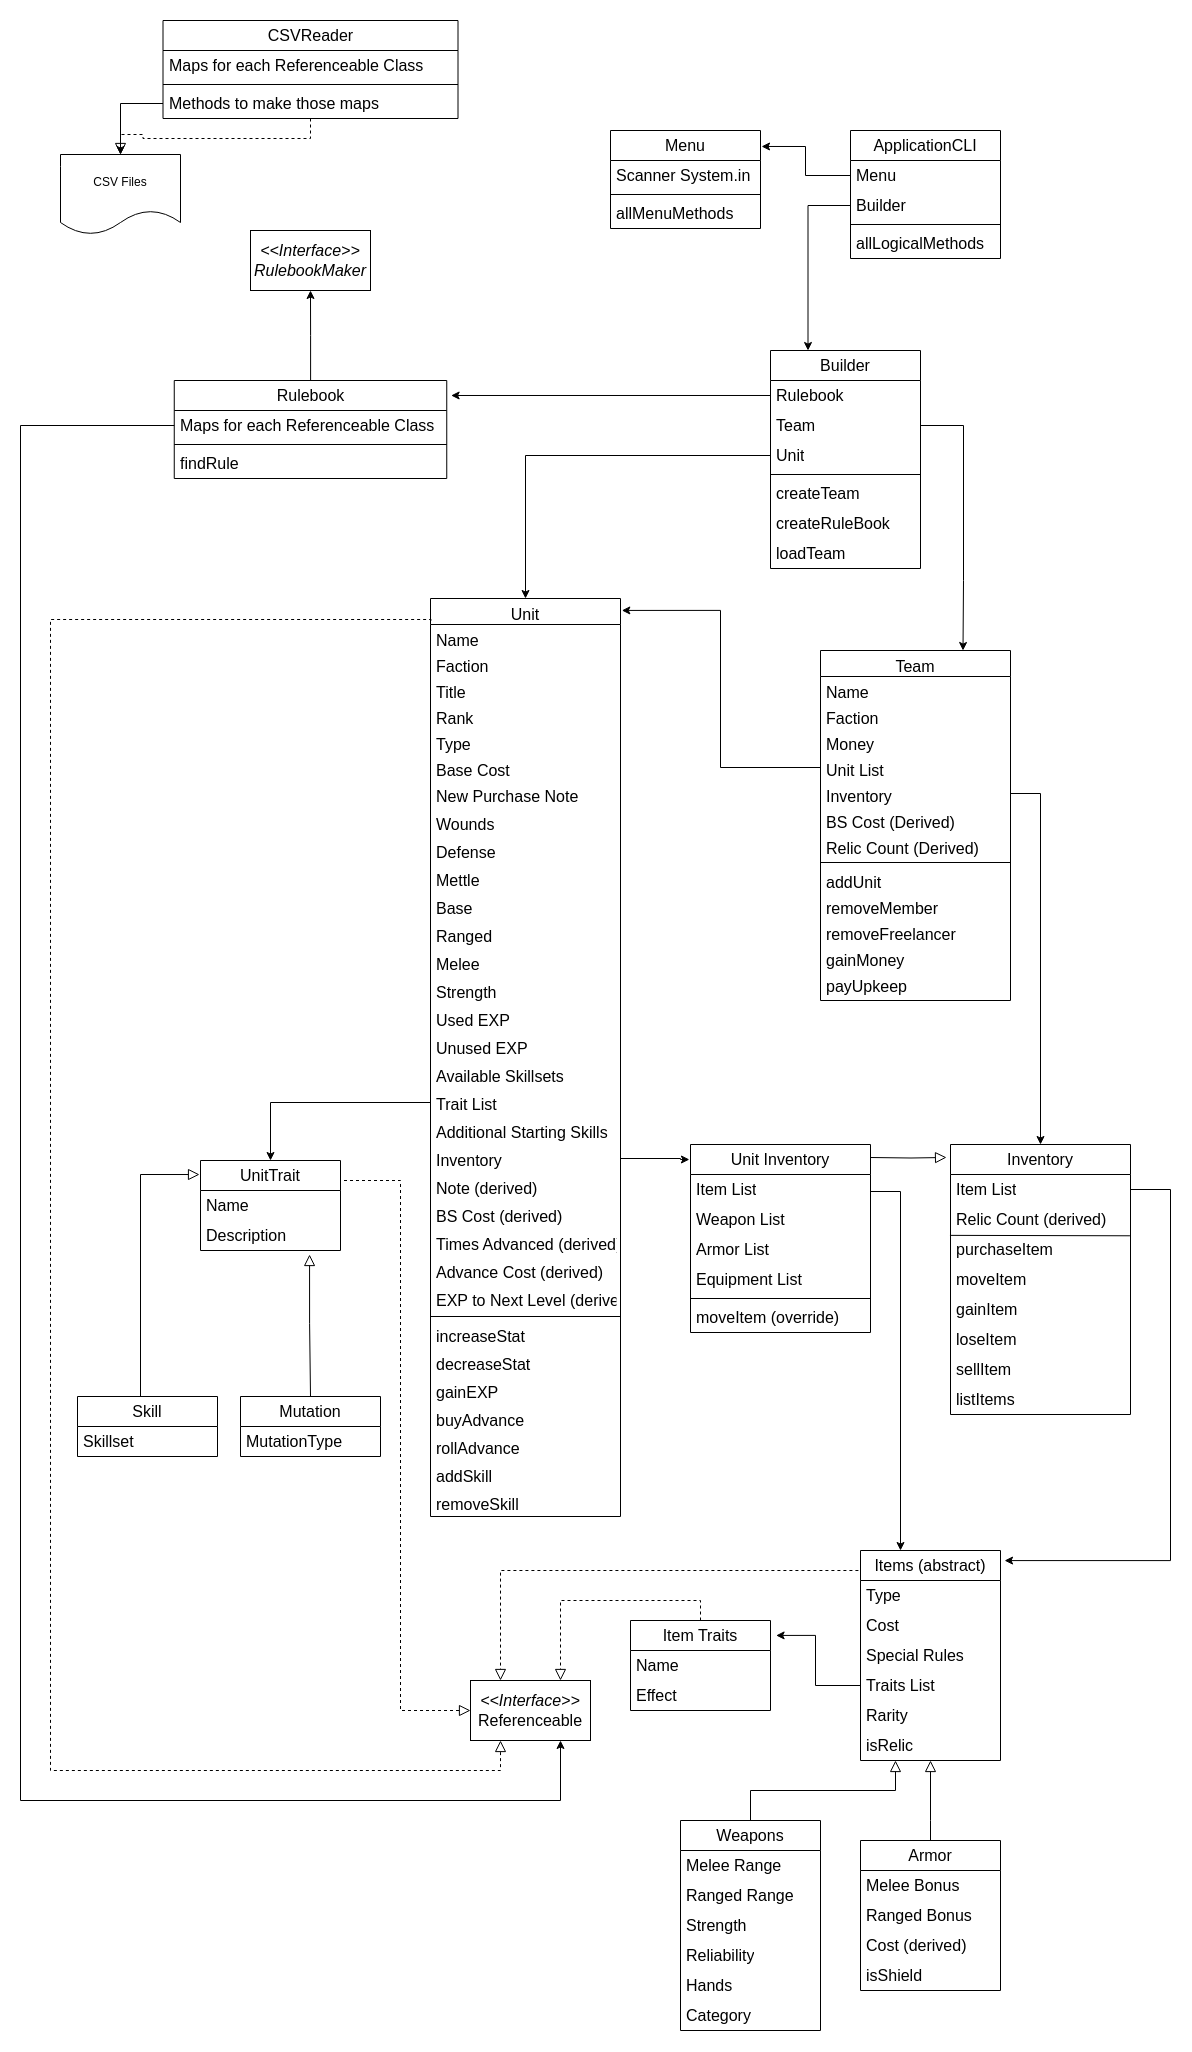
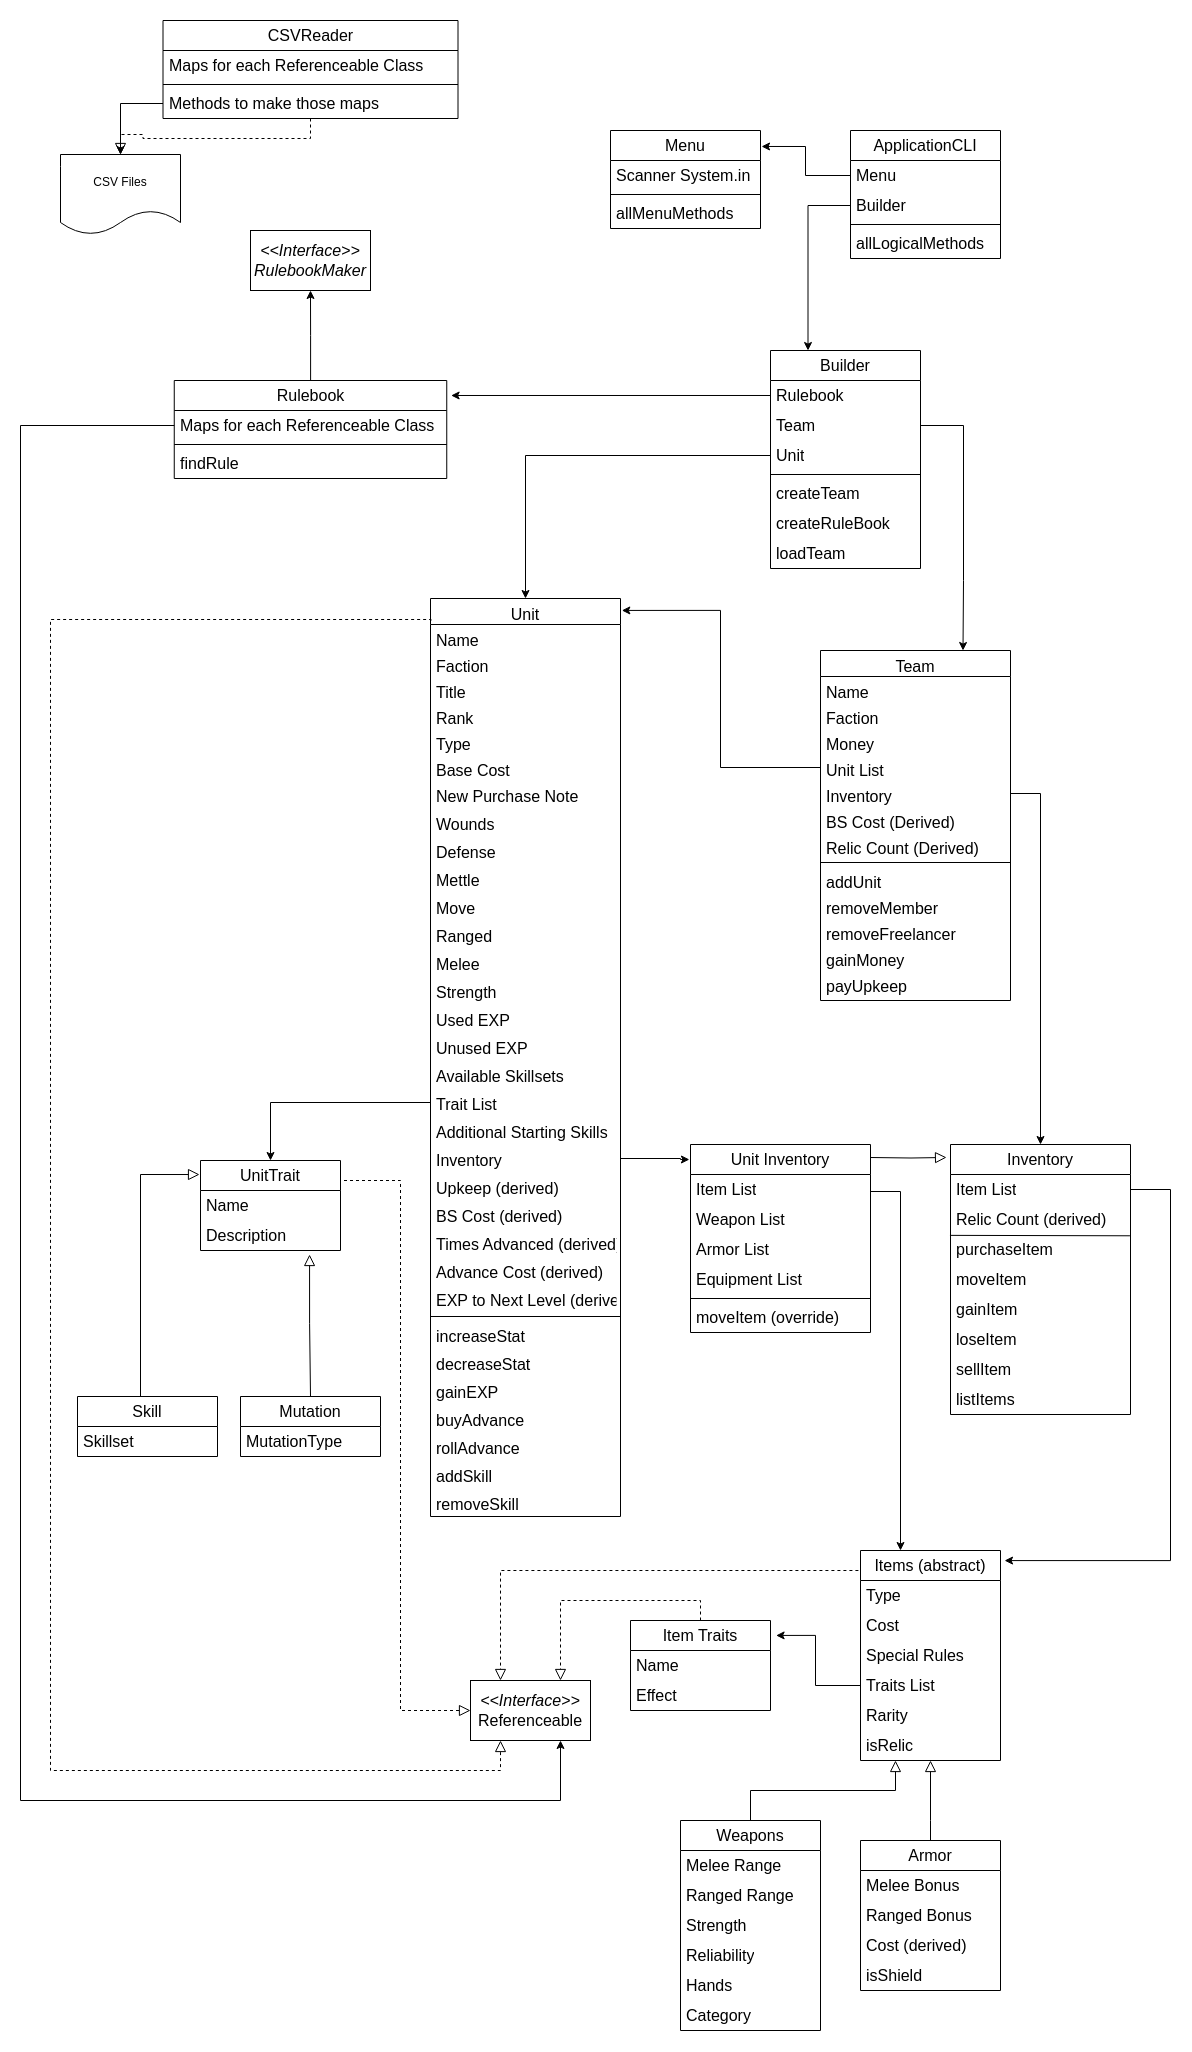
node "Base": label "Base" -> "Move"
node "Note (derived)": label "Note (derived)" -> "Upkeep (derived)"
